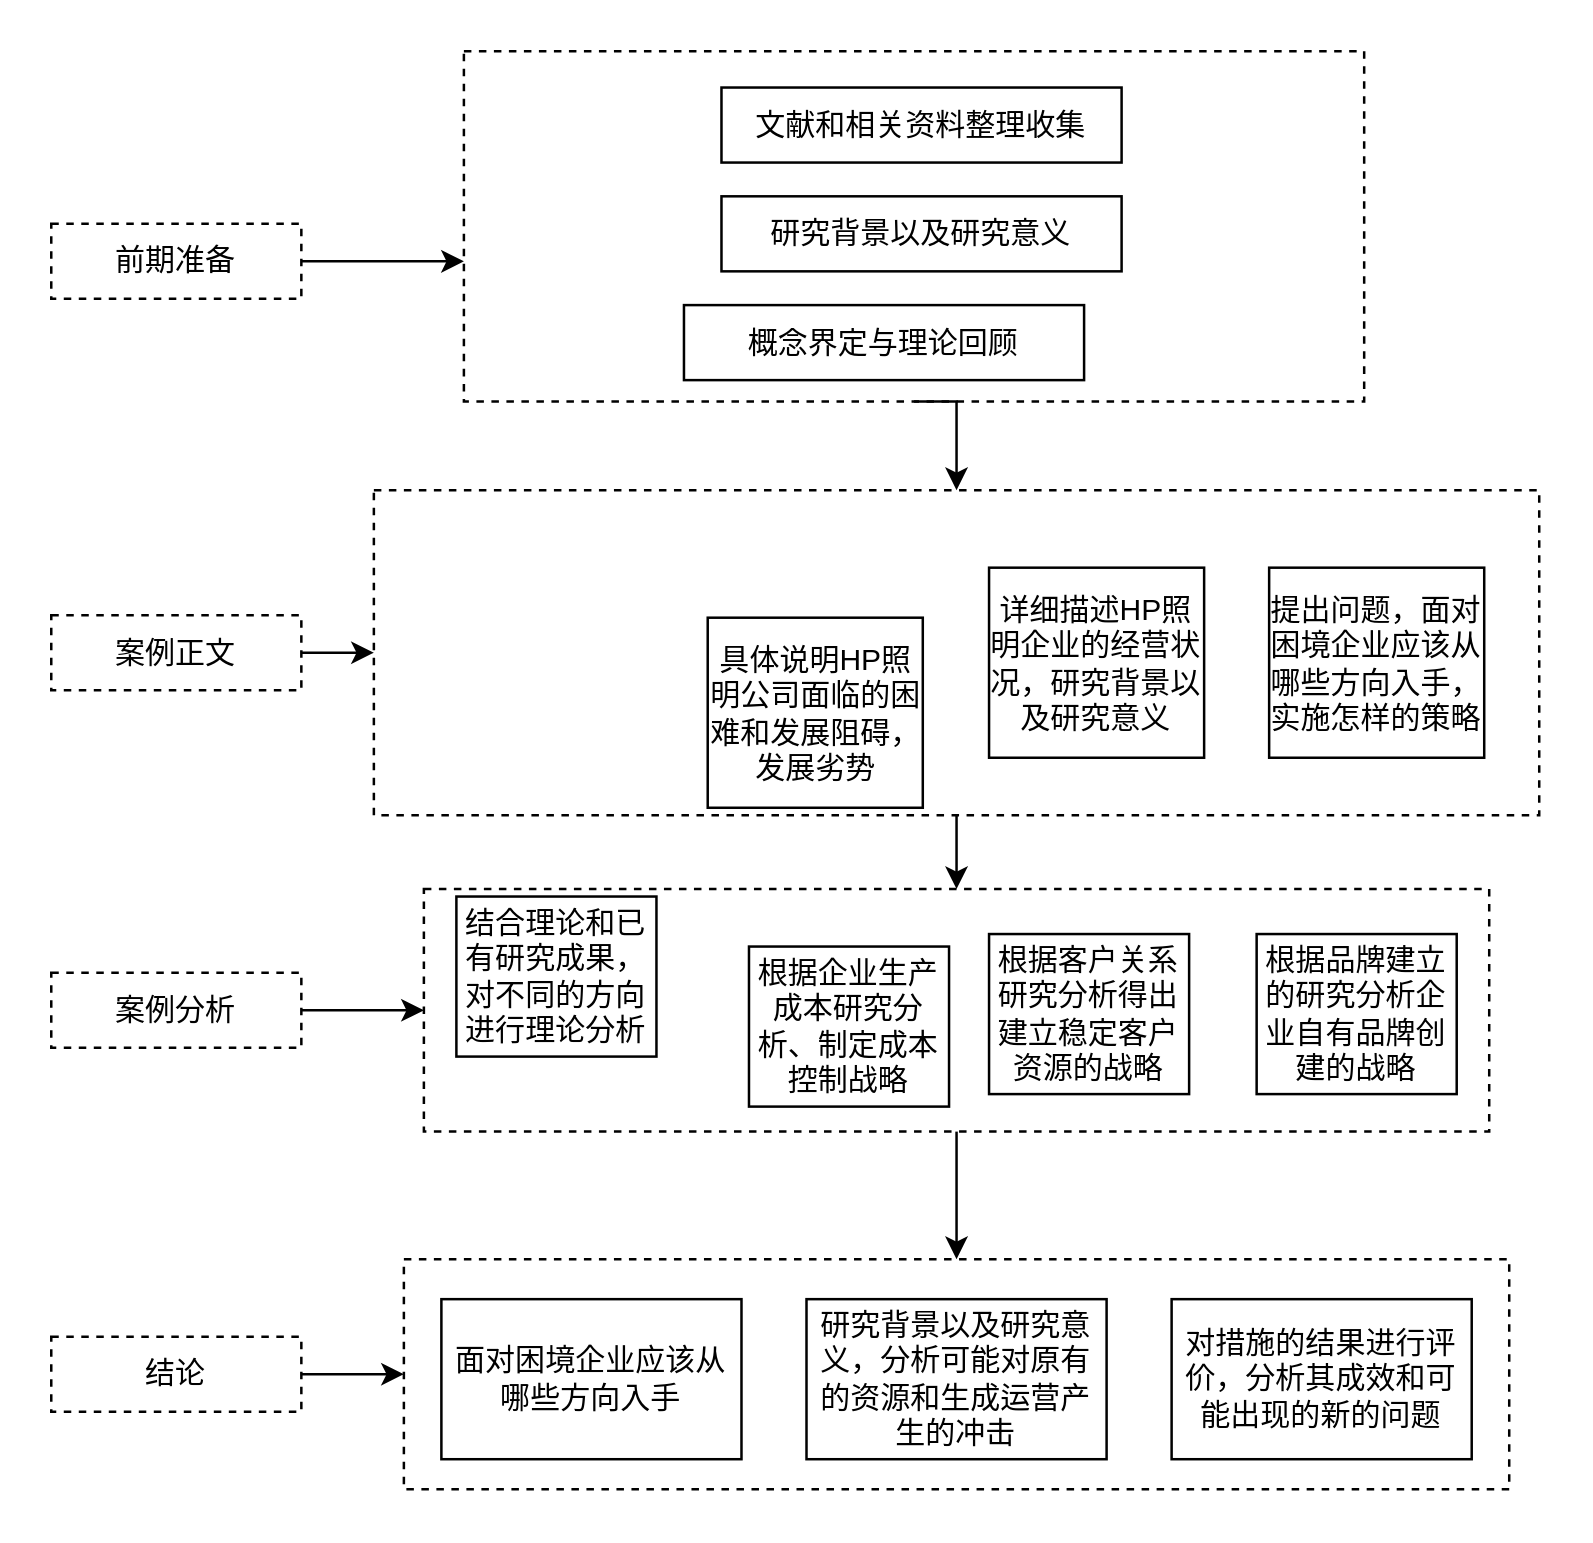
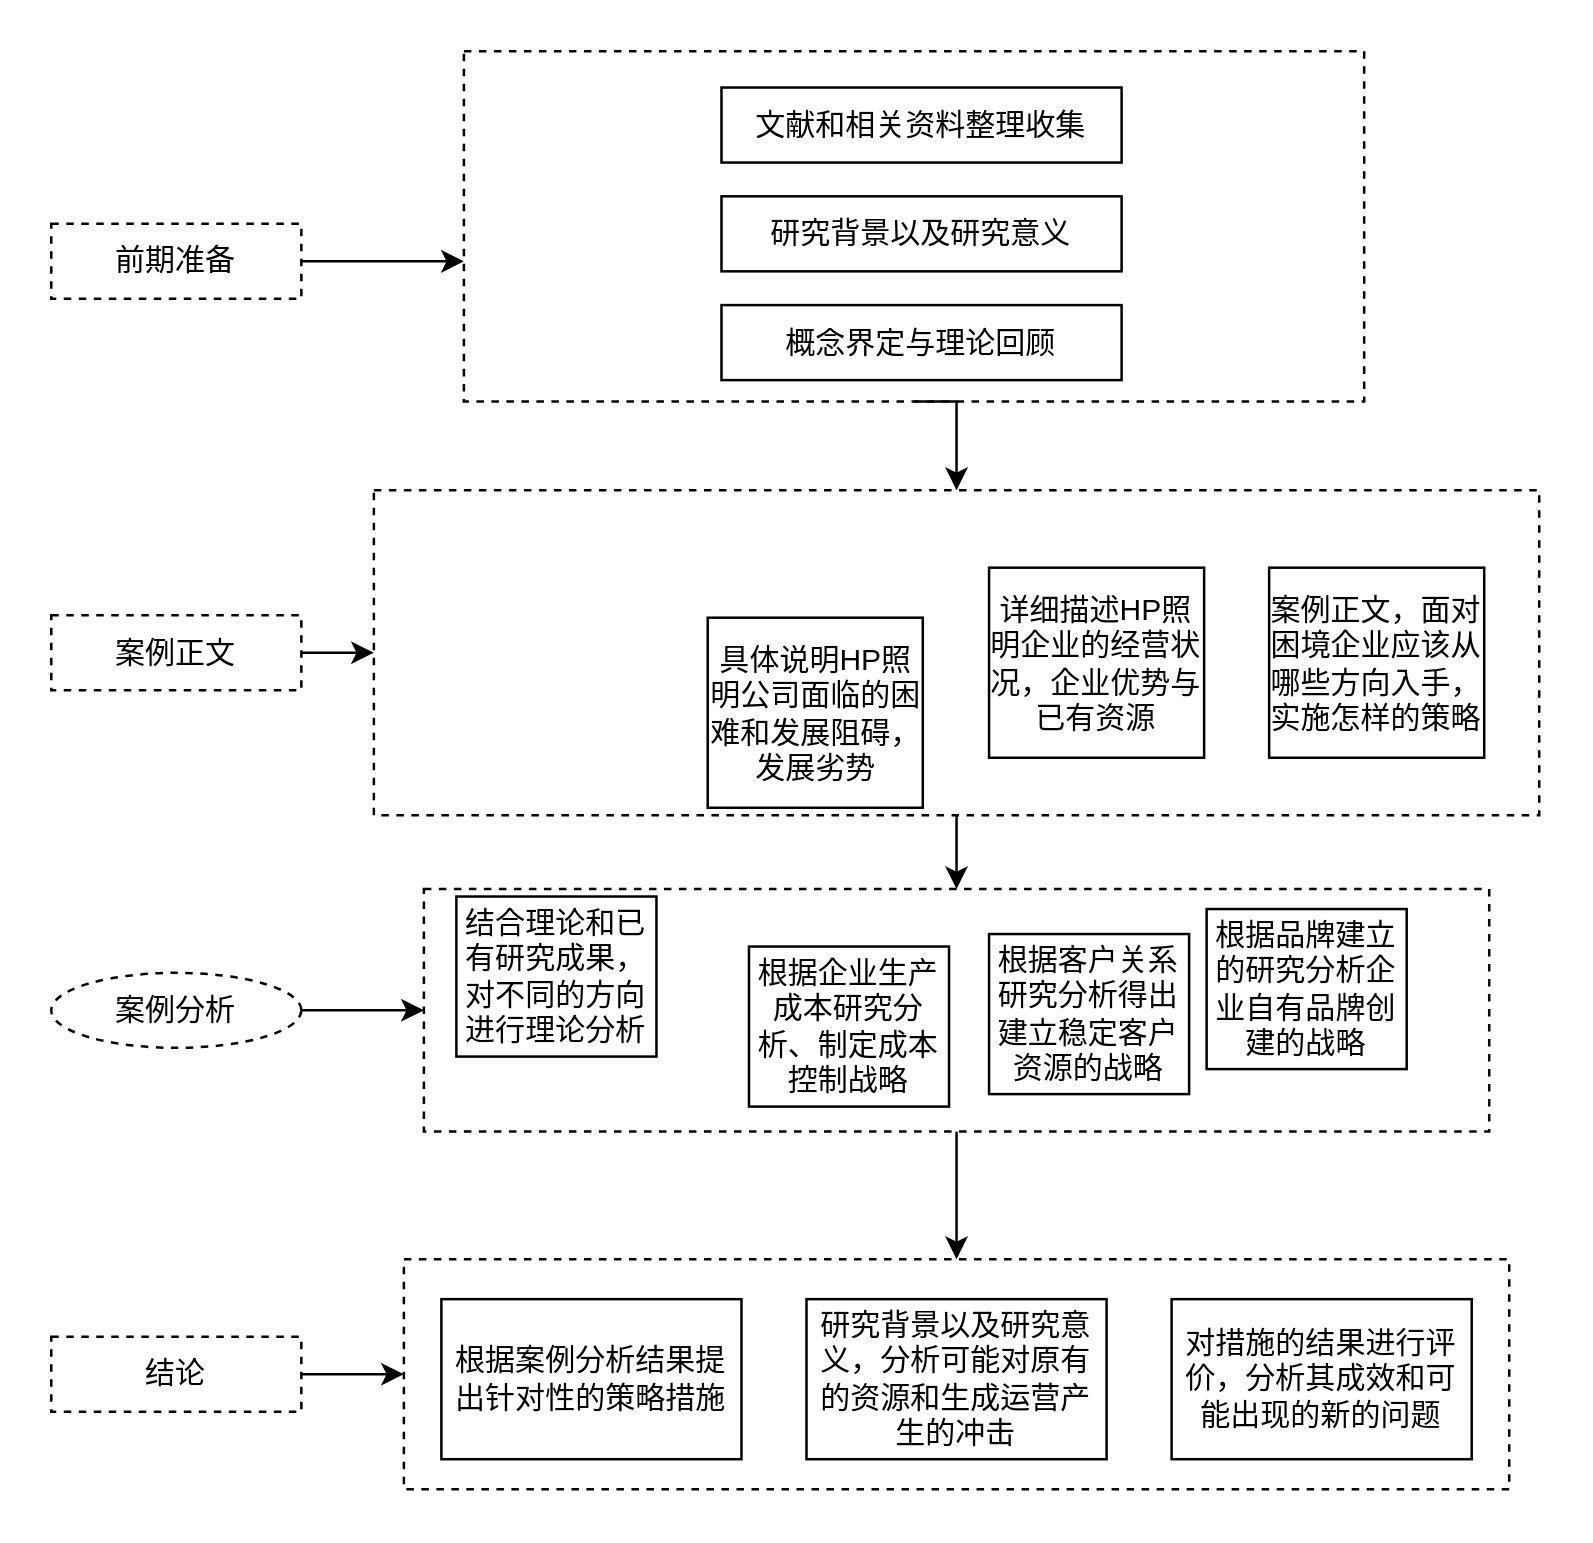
node "概念界定与理论回顾": moved (884, 343) -> (921, 343)
node "详细描述HP照明企业的经营状况，研究背景以及研究意义": label "详细描述HP照明企业的经营状况，研究背景以及研究意义" -> "详细描述HP照明企业的经营状况，企业优势与已有资源"
node "提出问题，面对困境企业应该从哪些方向入手，实施怎样的策略": label "提出问题，面对困境企业应该从哪些方向入手，实施怎样的策略" -> "案例正文，面对困境企业应该从哪些方向入手，实施怎样的策略"
node "案例分析": shape rectangle -> ellipse
node "根据品牌建立的研究分析企业自有品牌创建的战略": moved (1356, 1014) -> (1306, 989)
node "面对困境企业应该从哪些方向入手": label "面对困境企业应该从哪些方向入手" -> "根据案例分析结果提出针对性的策略措施"
